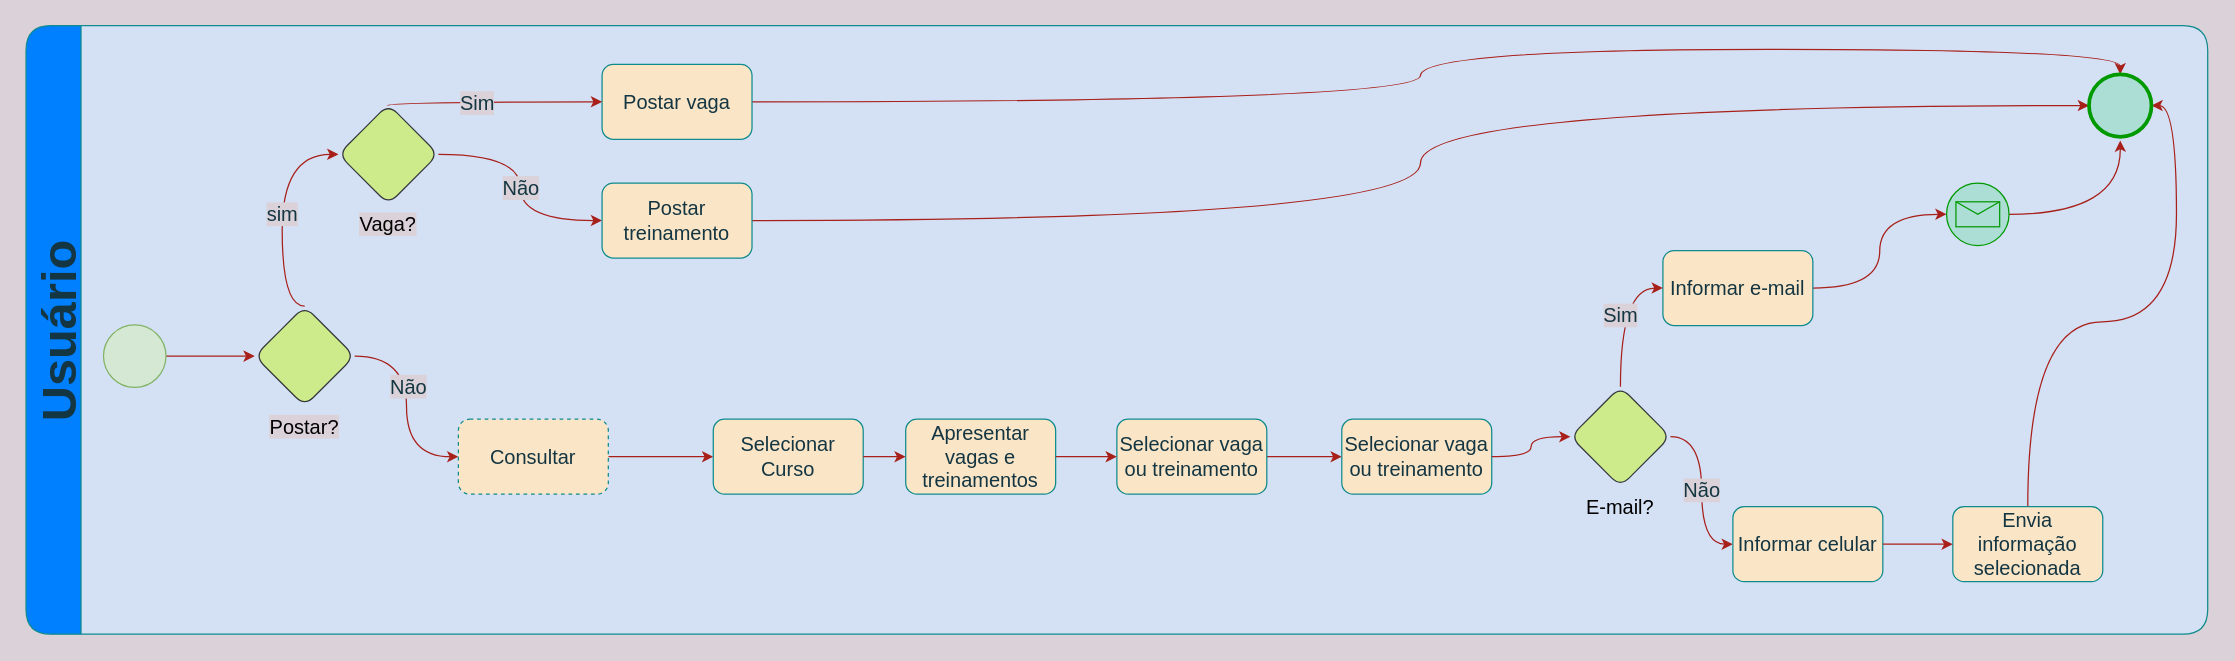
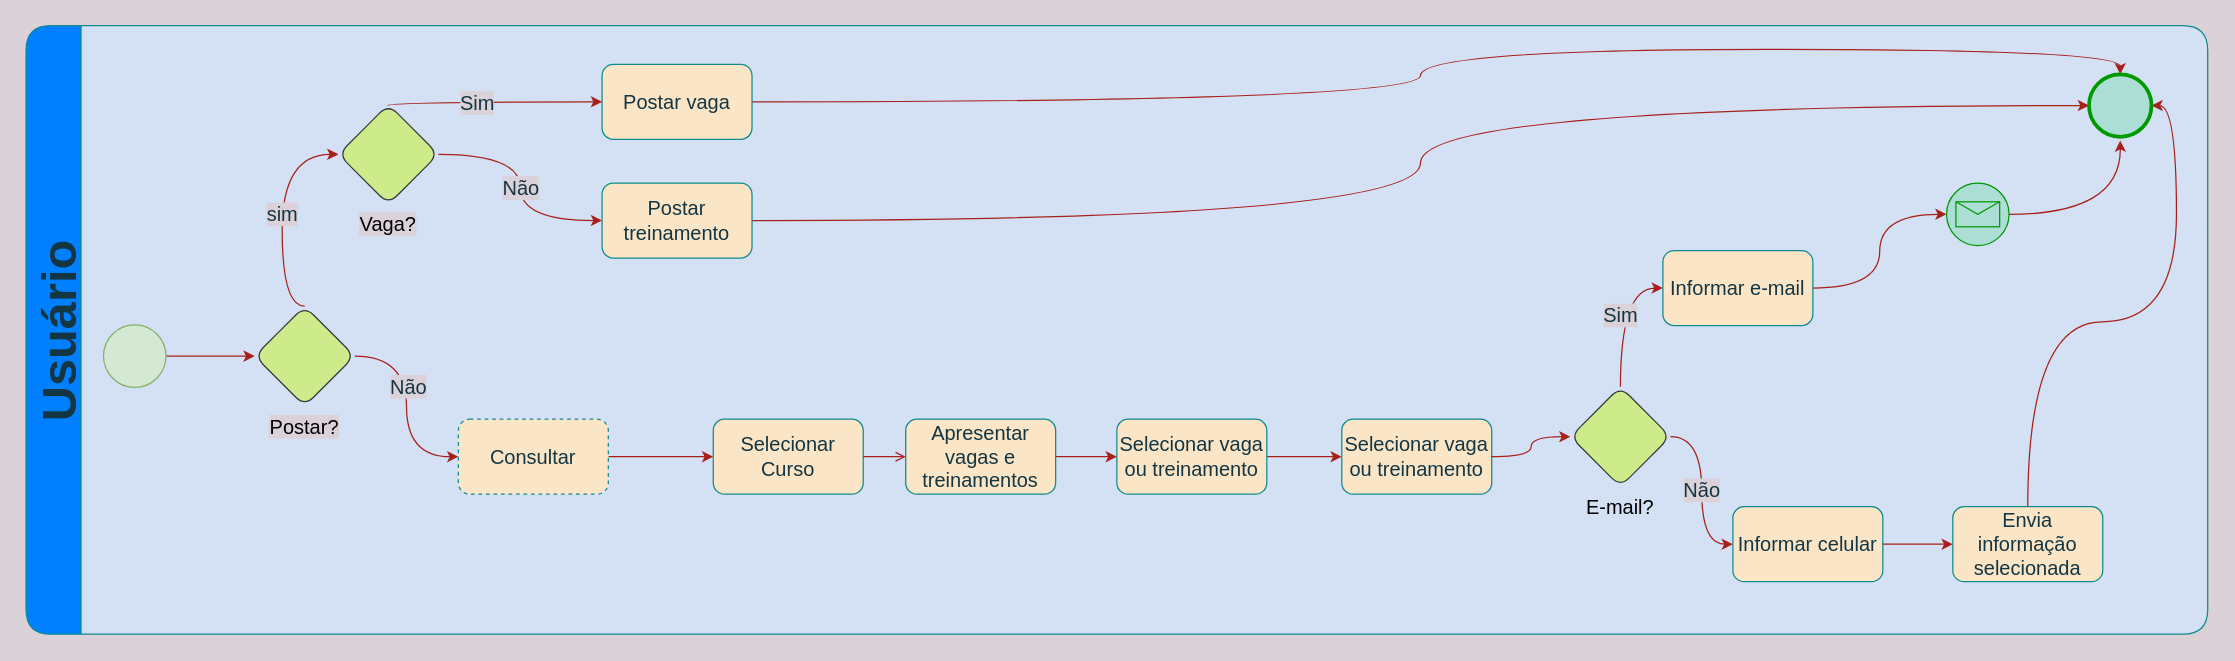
edge "SelecionarCurso" -> "Apresentar vagas e treinamentos": arrowhead classic -> open
